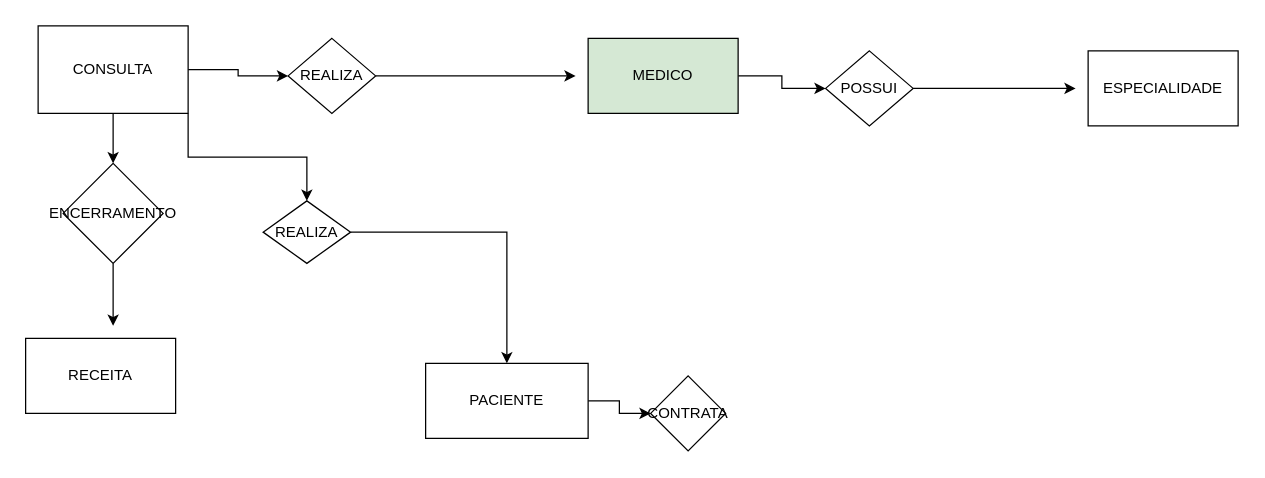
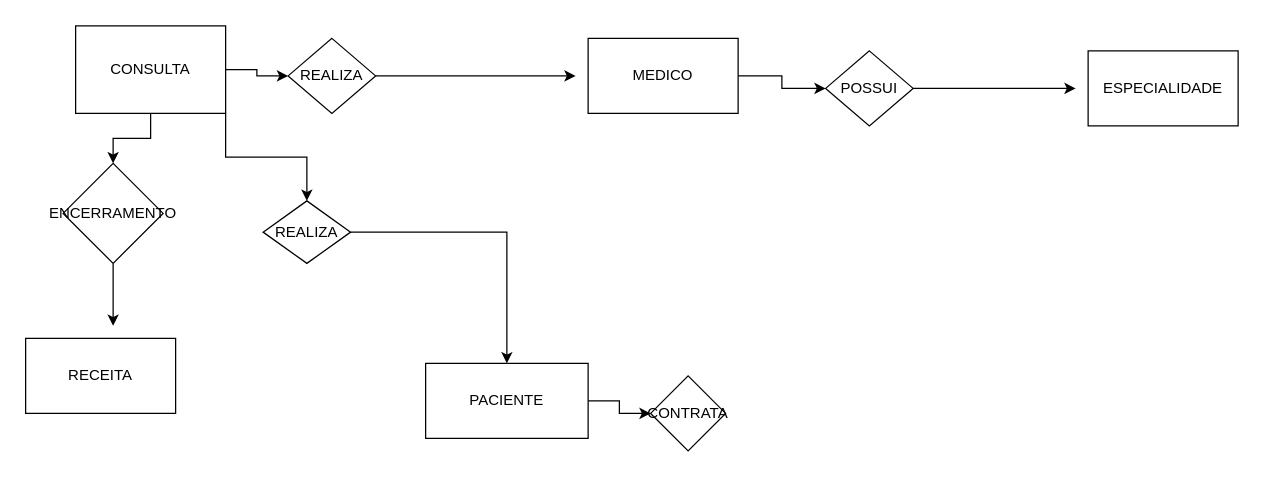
node "CONSULTA": moved (113, 69) -> (151, 69)
node "MEDICO": fillcolor #d5e8d4 -> #ffffff
